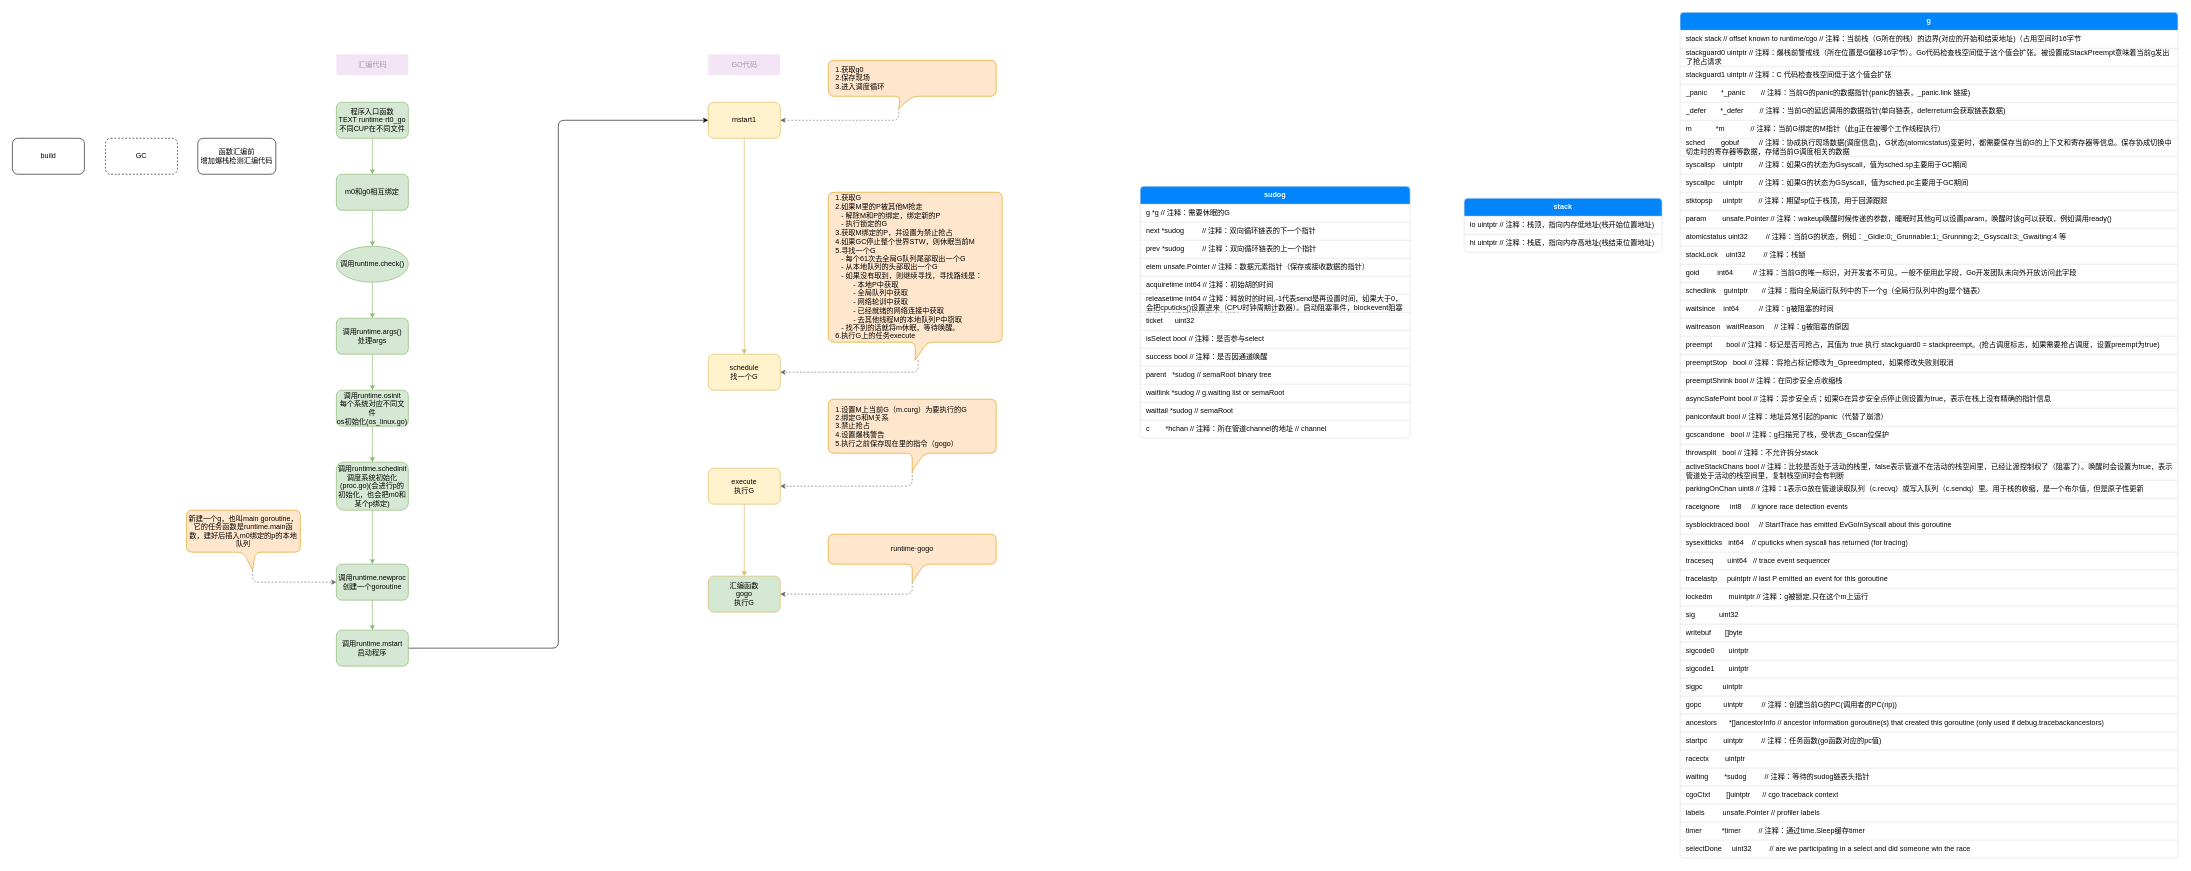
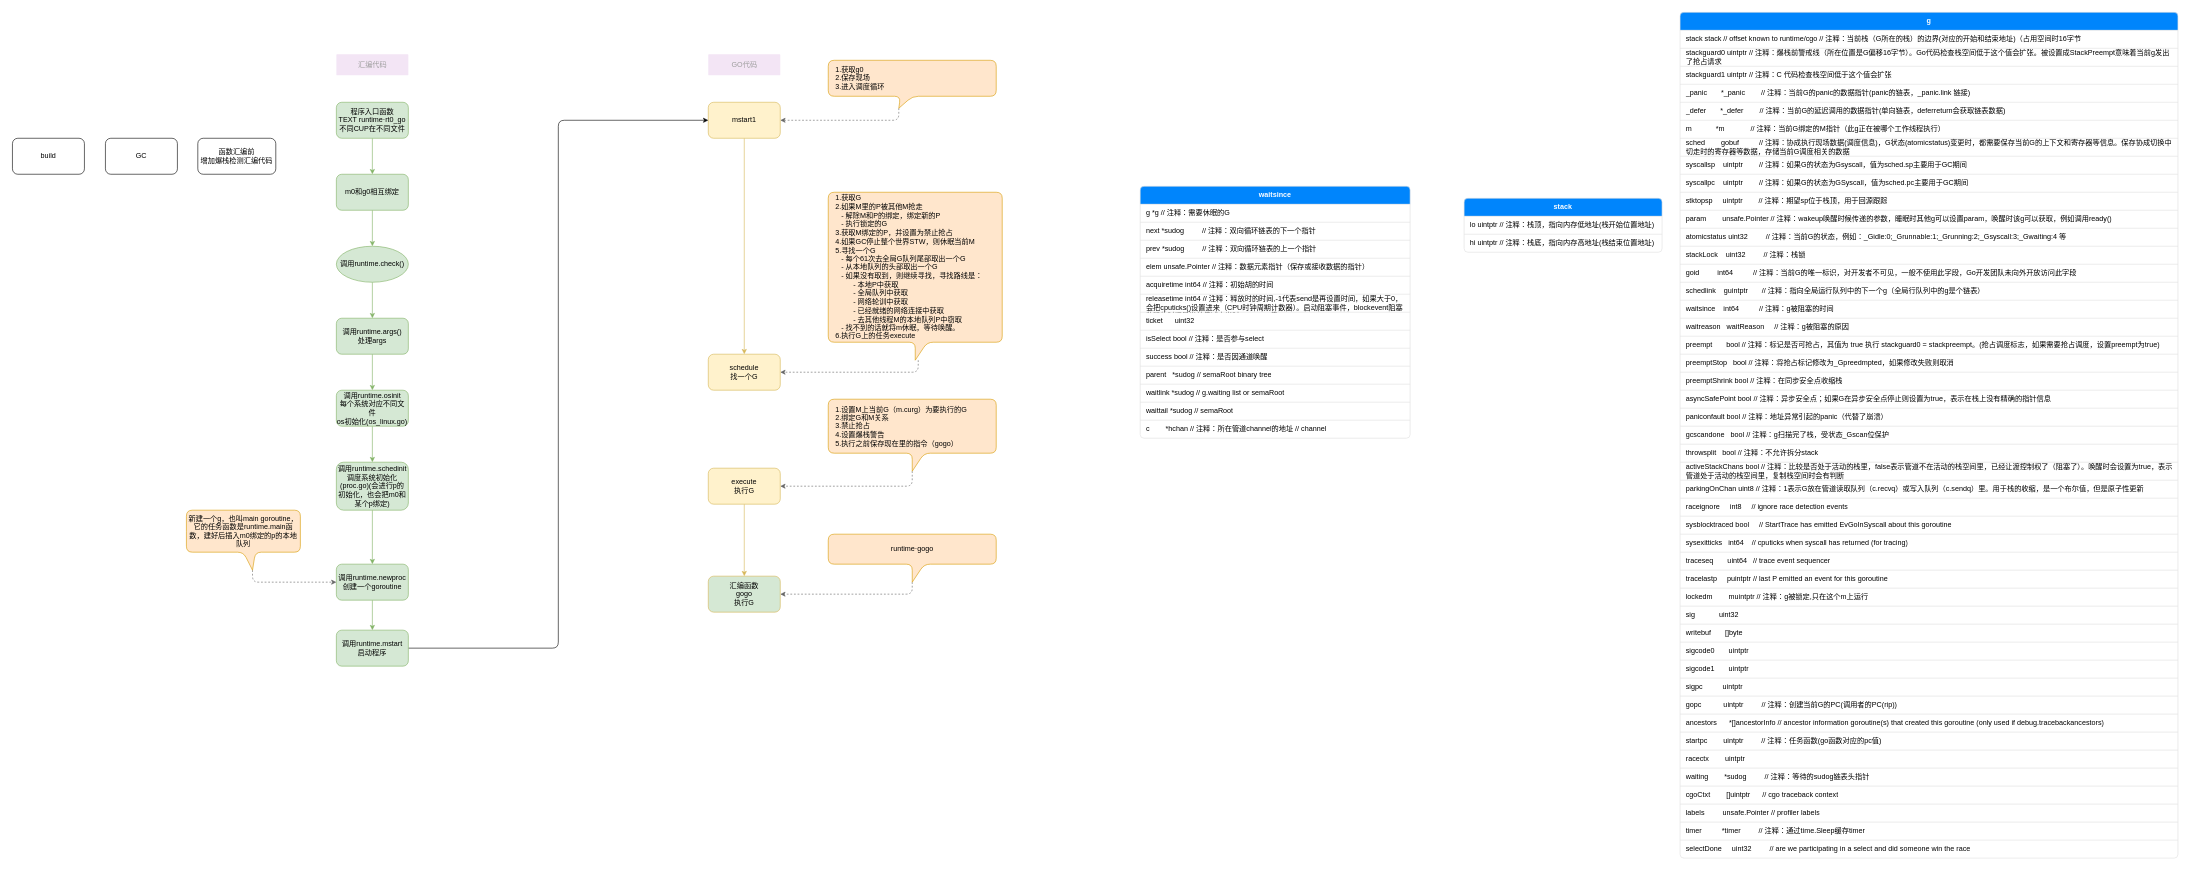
node "GC": style dashed -> solid
node "sudog": label "sudog" -> "waitsince"
